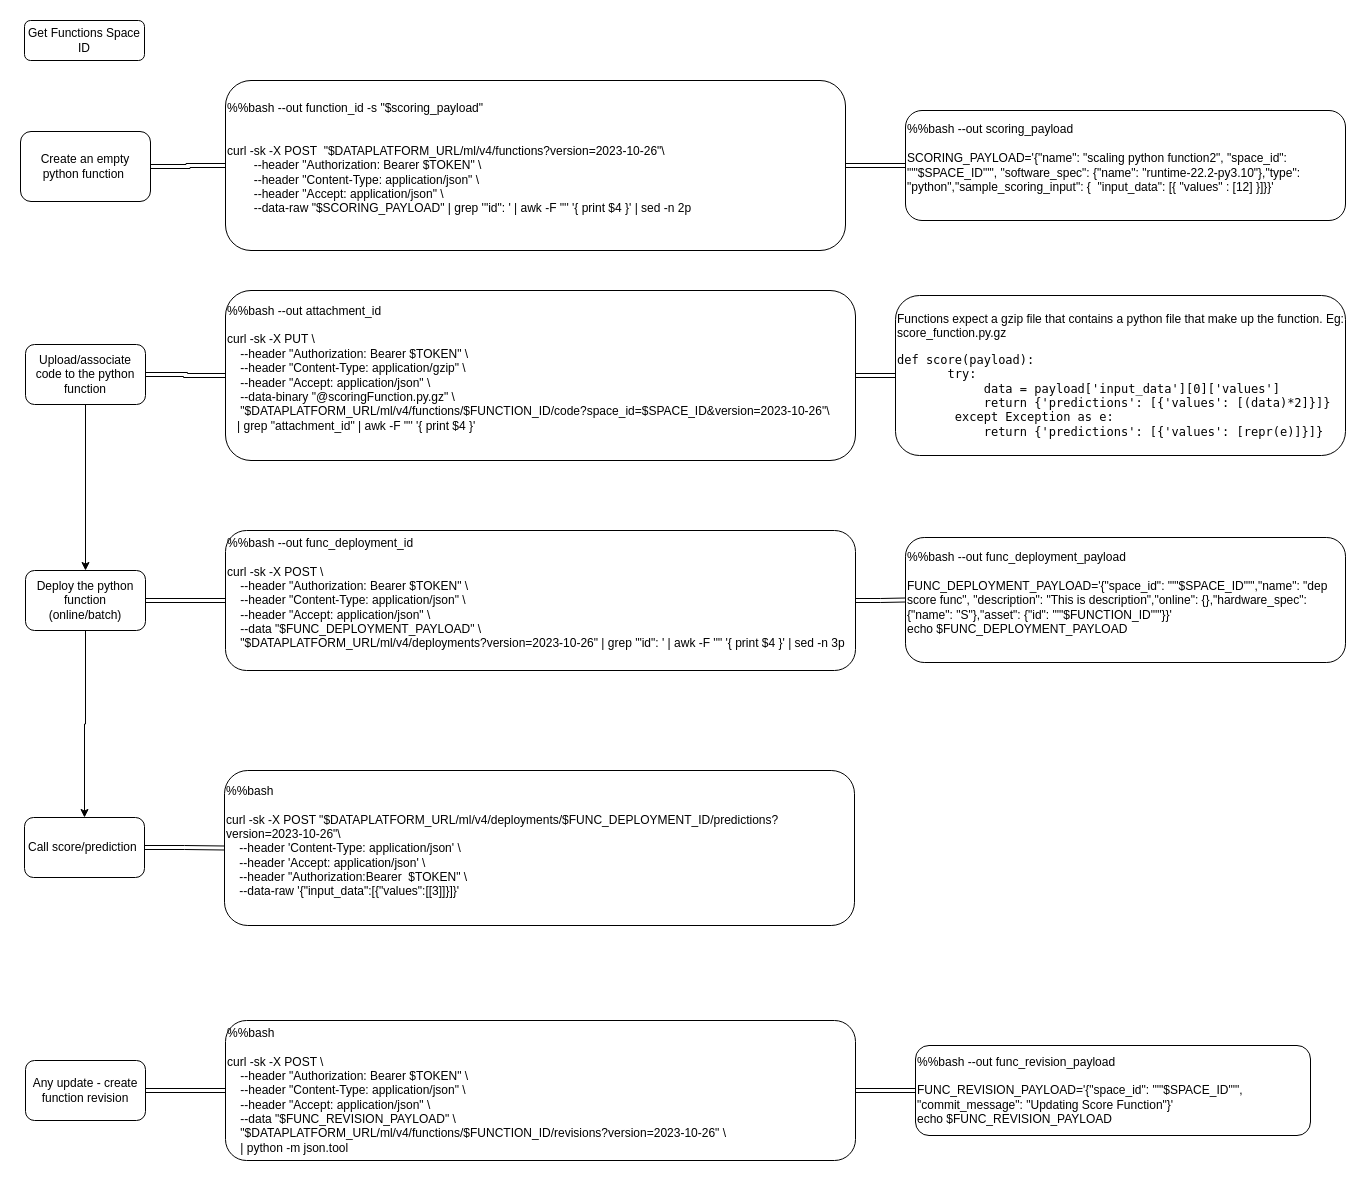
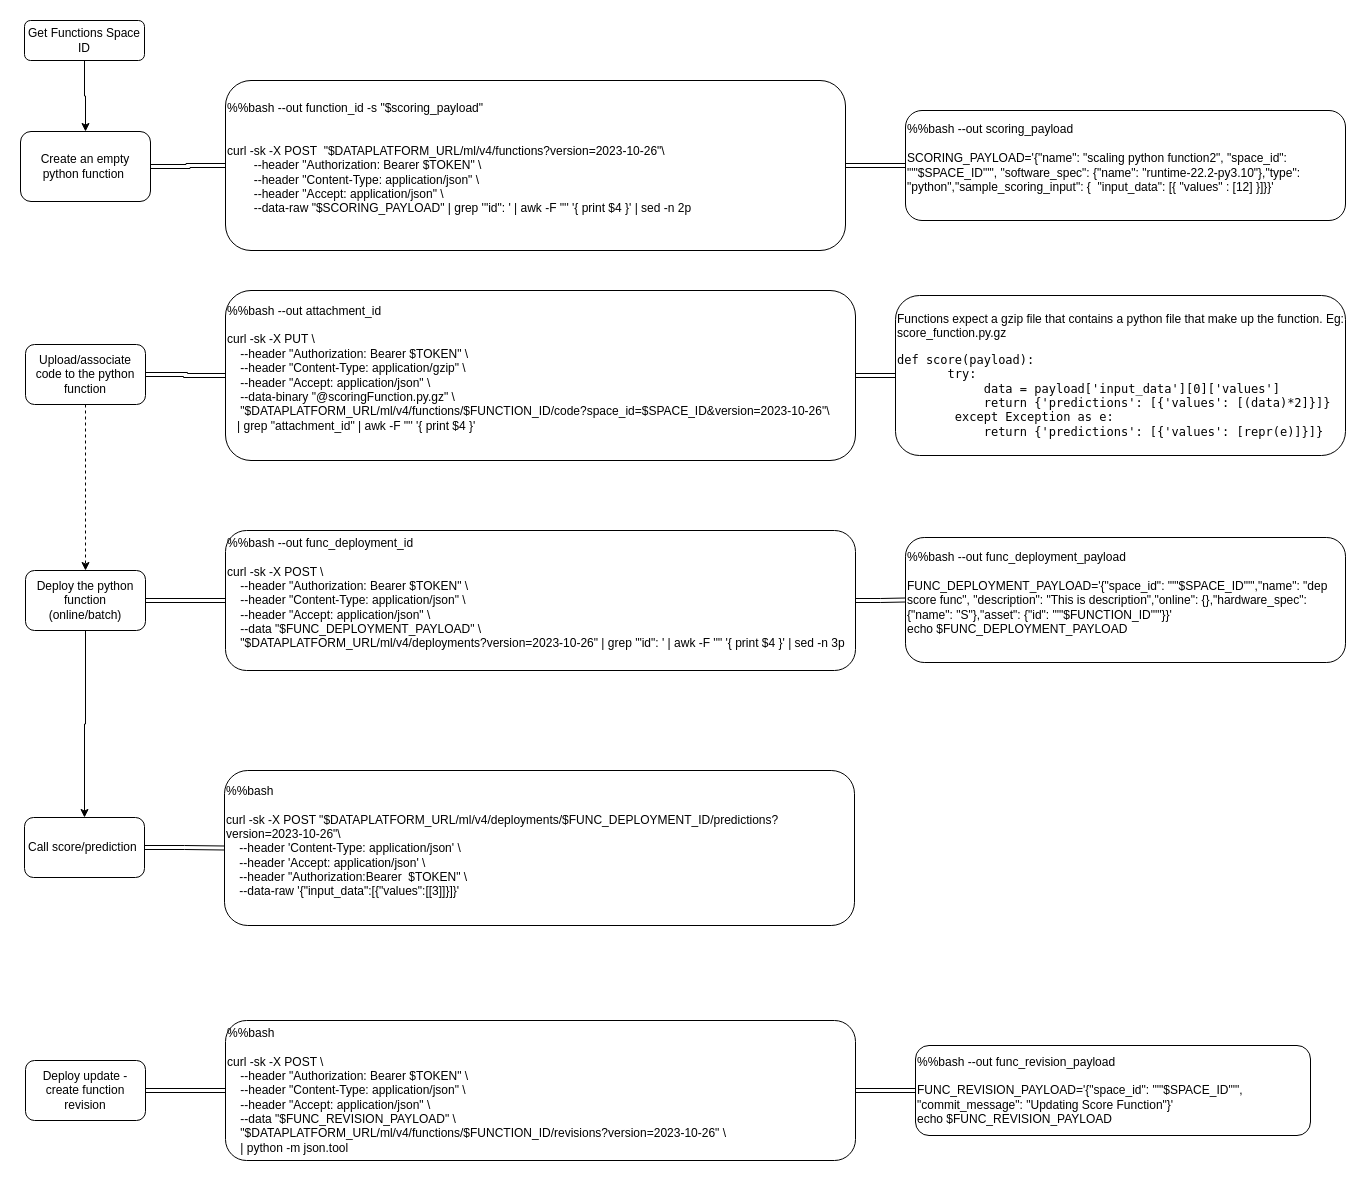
edge "Get Functions Space ID" -> "Create an empty python function": added
edge "Upload/associate code to the python function" -> "Deploy the python function (online/batch)": style solid -> dashed
node "Any update - create function revision": label "Any update - create function revision" -> "Deploy update - create function revision"
